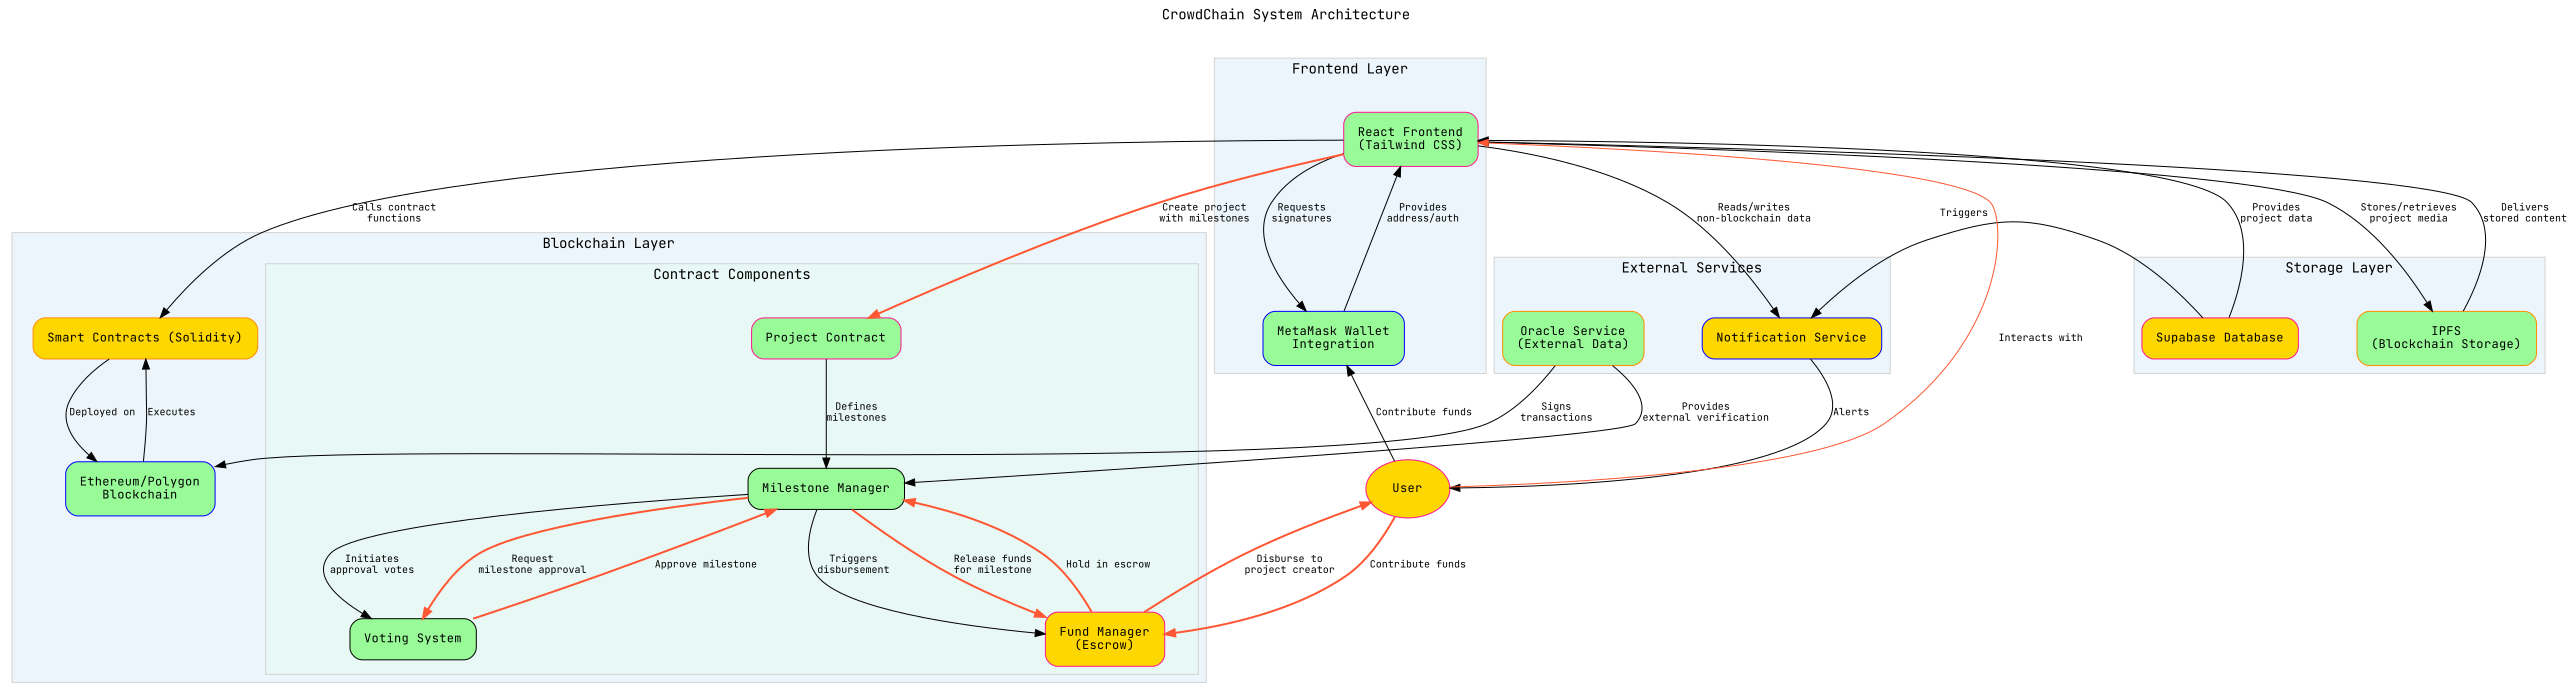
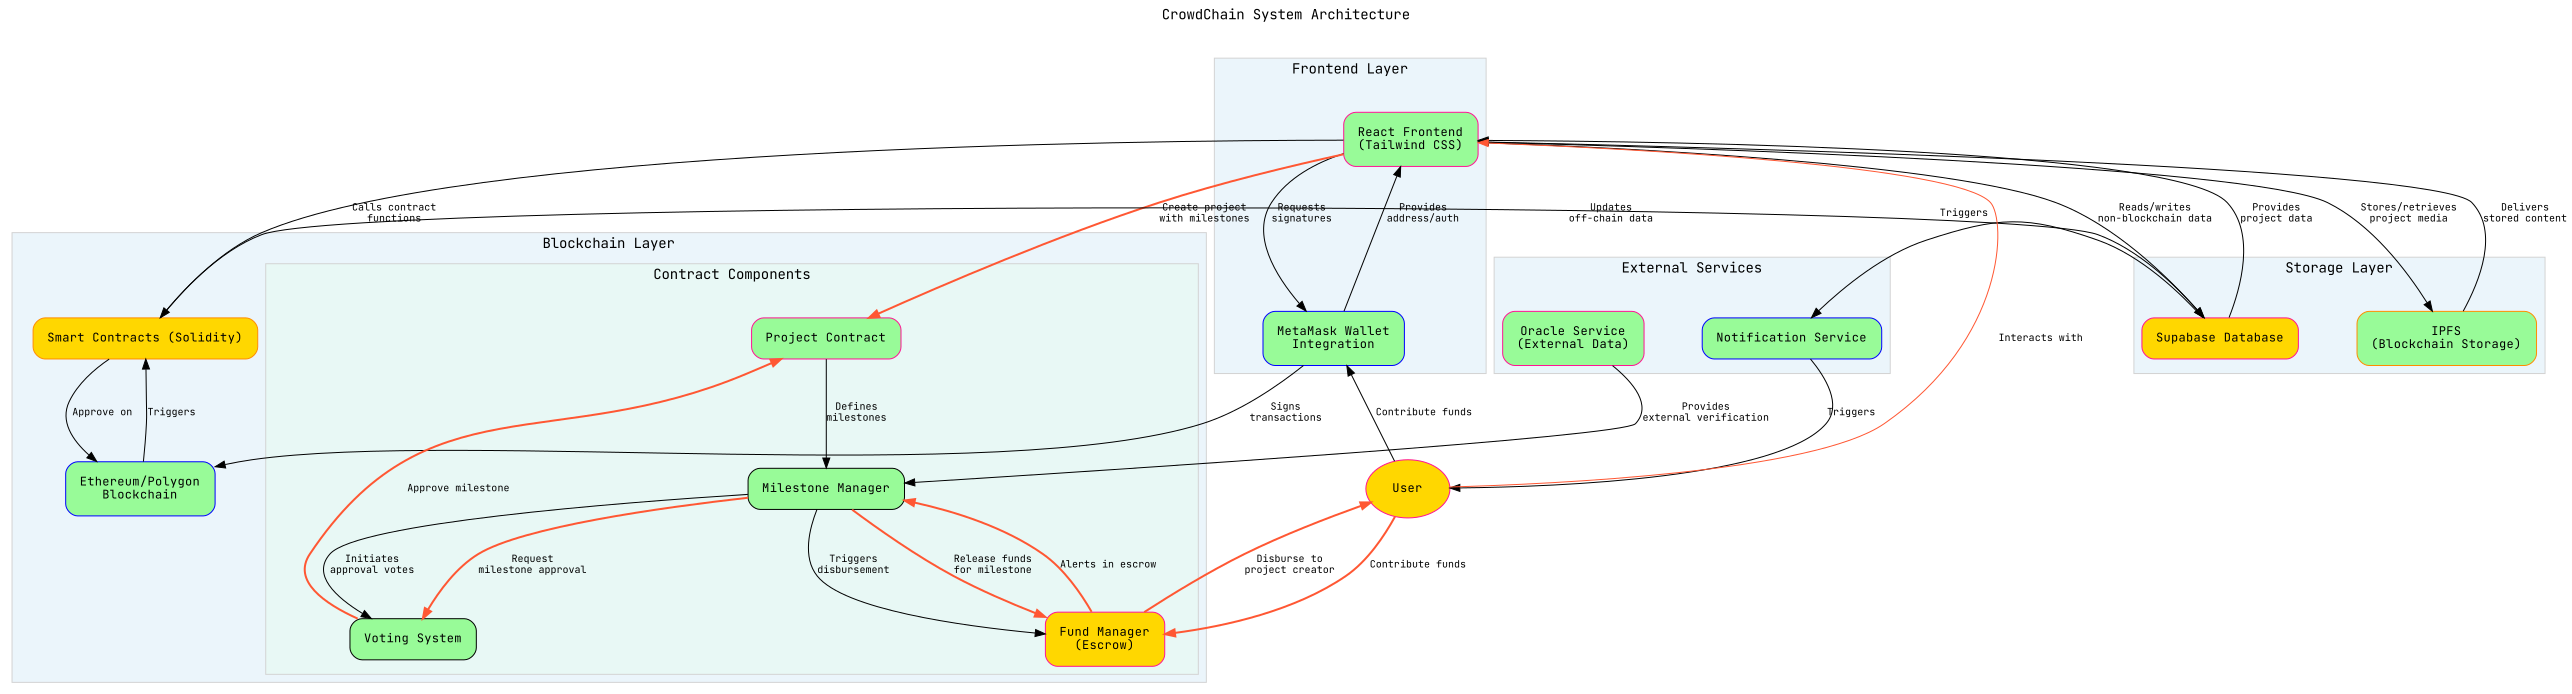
edge "React Frontend (Tailwind CSS)" -> "Notification Service": now "React Frontend (Tailwind CSS)" -> "Supabase Database"
edge "Smart Contracts (Solidity)" -> "Supabase Database": added, label "Updates off-chain data"
node "Oracle Service (External Data)": color darkorange -> deeppink
node "Notification Service": fillcolor gold -> palegreen
edge "Smart Contracts (Solidity)" -> "Ethereum/Polygon Blockchain": label "Deployed on" -> "Approve on"
edge "Ethereum/Polygon Blockchain" -> "Smart Contracts (Solidity)": label "Executes" -> "Triggers"
edge "Notification Service" -> "User": label "Alerts" -> "Triggers"
edge "Oracle Service (External Data)" -> "Ethereum/Polygon Blockchain": now "MetaMask Wallet Integration" -> "Ethereum/Polygon Blockchain"
edge "Fund Manager (Escrow)" -> "Milestone Manager": label "Hold in escrow" -> "Alerts in escrow"
edge "Voting System" -> "Milestone Manager": now "Voting System" -> "Project Contract"
